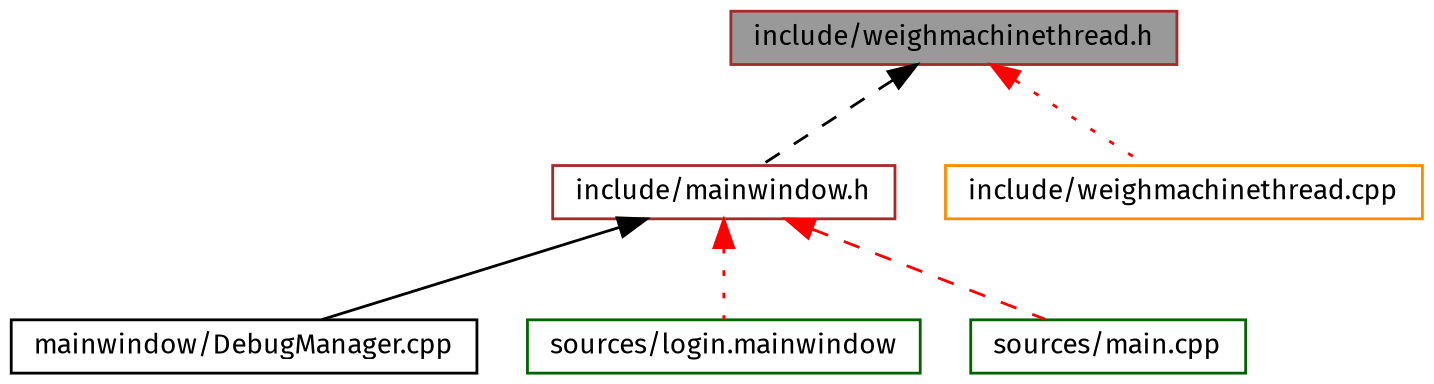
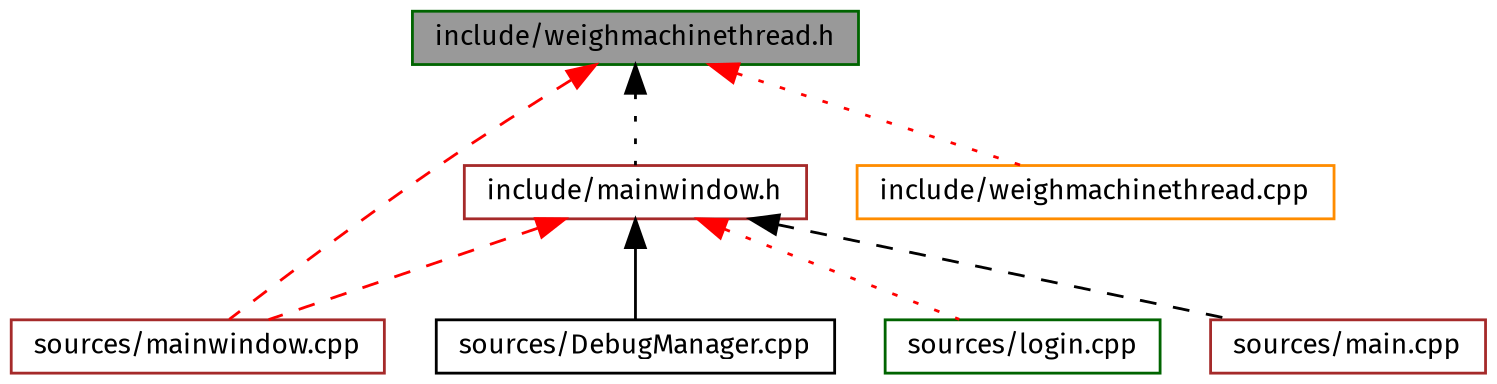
node "include/weighmachinethread.h": color brown -> darkgreen
edge "include/mainwindow.h" -> "include/weighmachinethread.h": style dashed -> dotted
edge "sources/main.cpp" -> "include/mainwindow.h": color red -> black
node "sources/mainwindow.cpp": added
node "mainwindow/DebugManager.cpp": label "mainwindow/DebugManager.cpp" -> "sources/DebugManager.cpp"
node "sources/login.mainwindow": label "sources/login.mainwindow" -> "sources/login.cpp"
node "sources/main.cpp": color darkgreen -> brown
